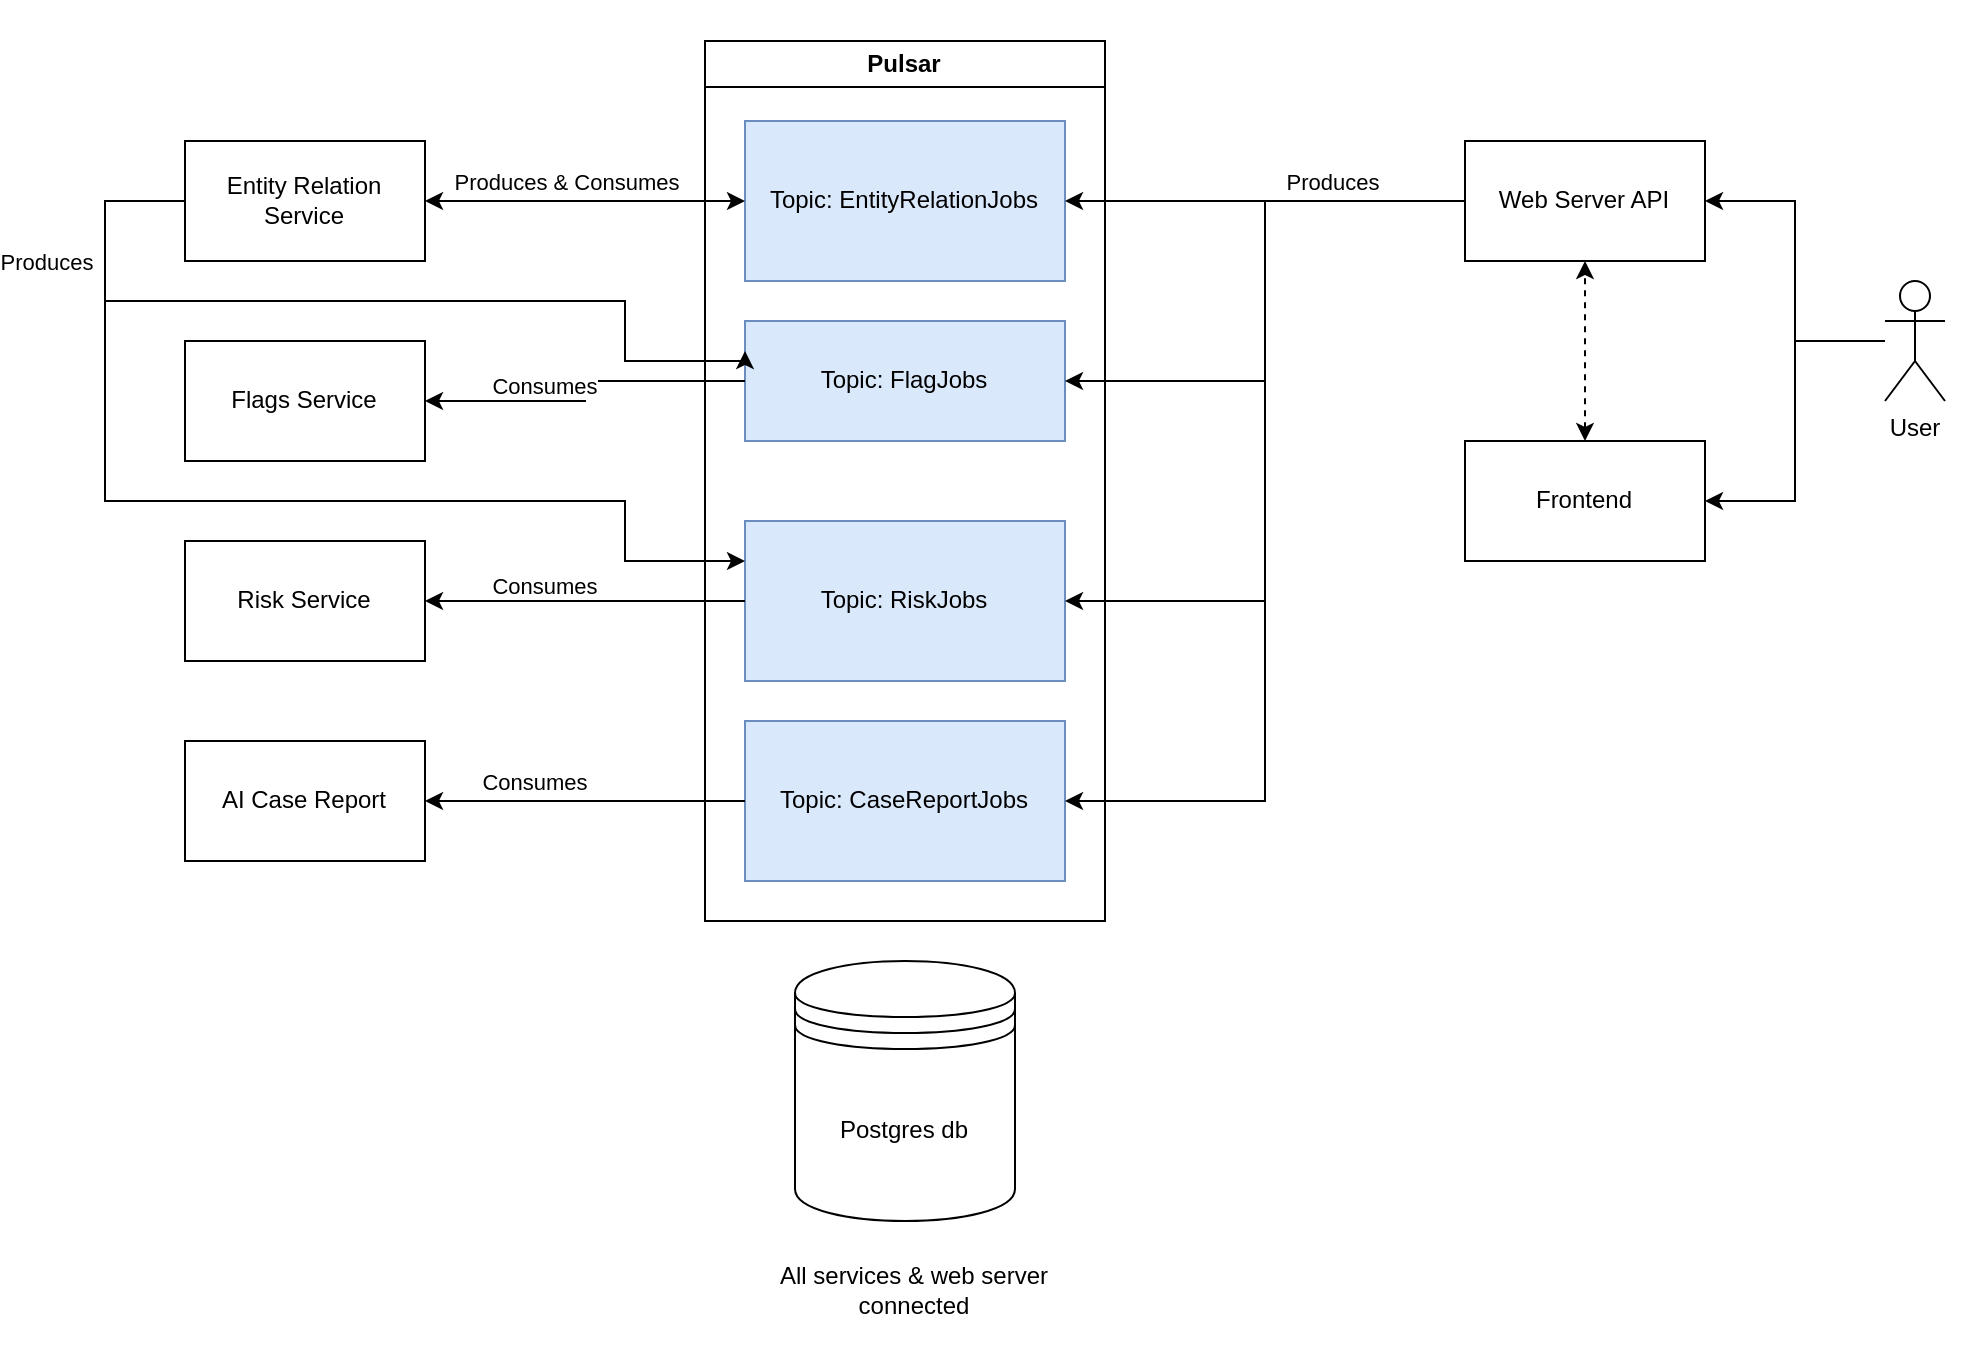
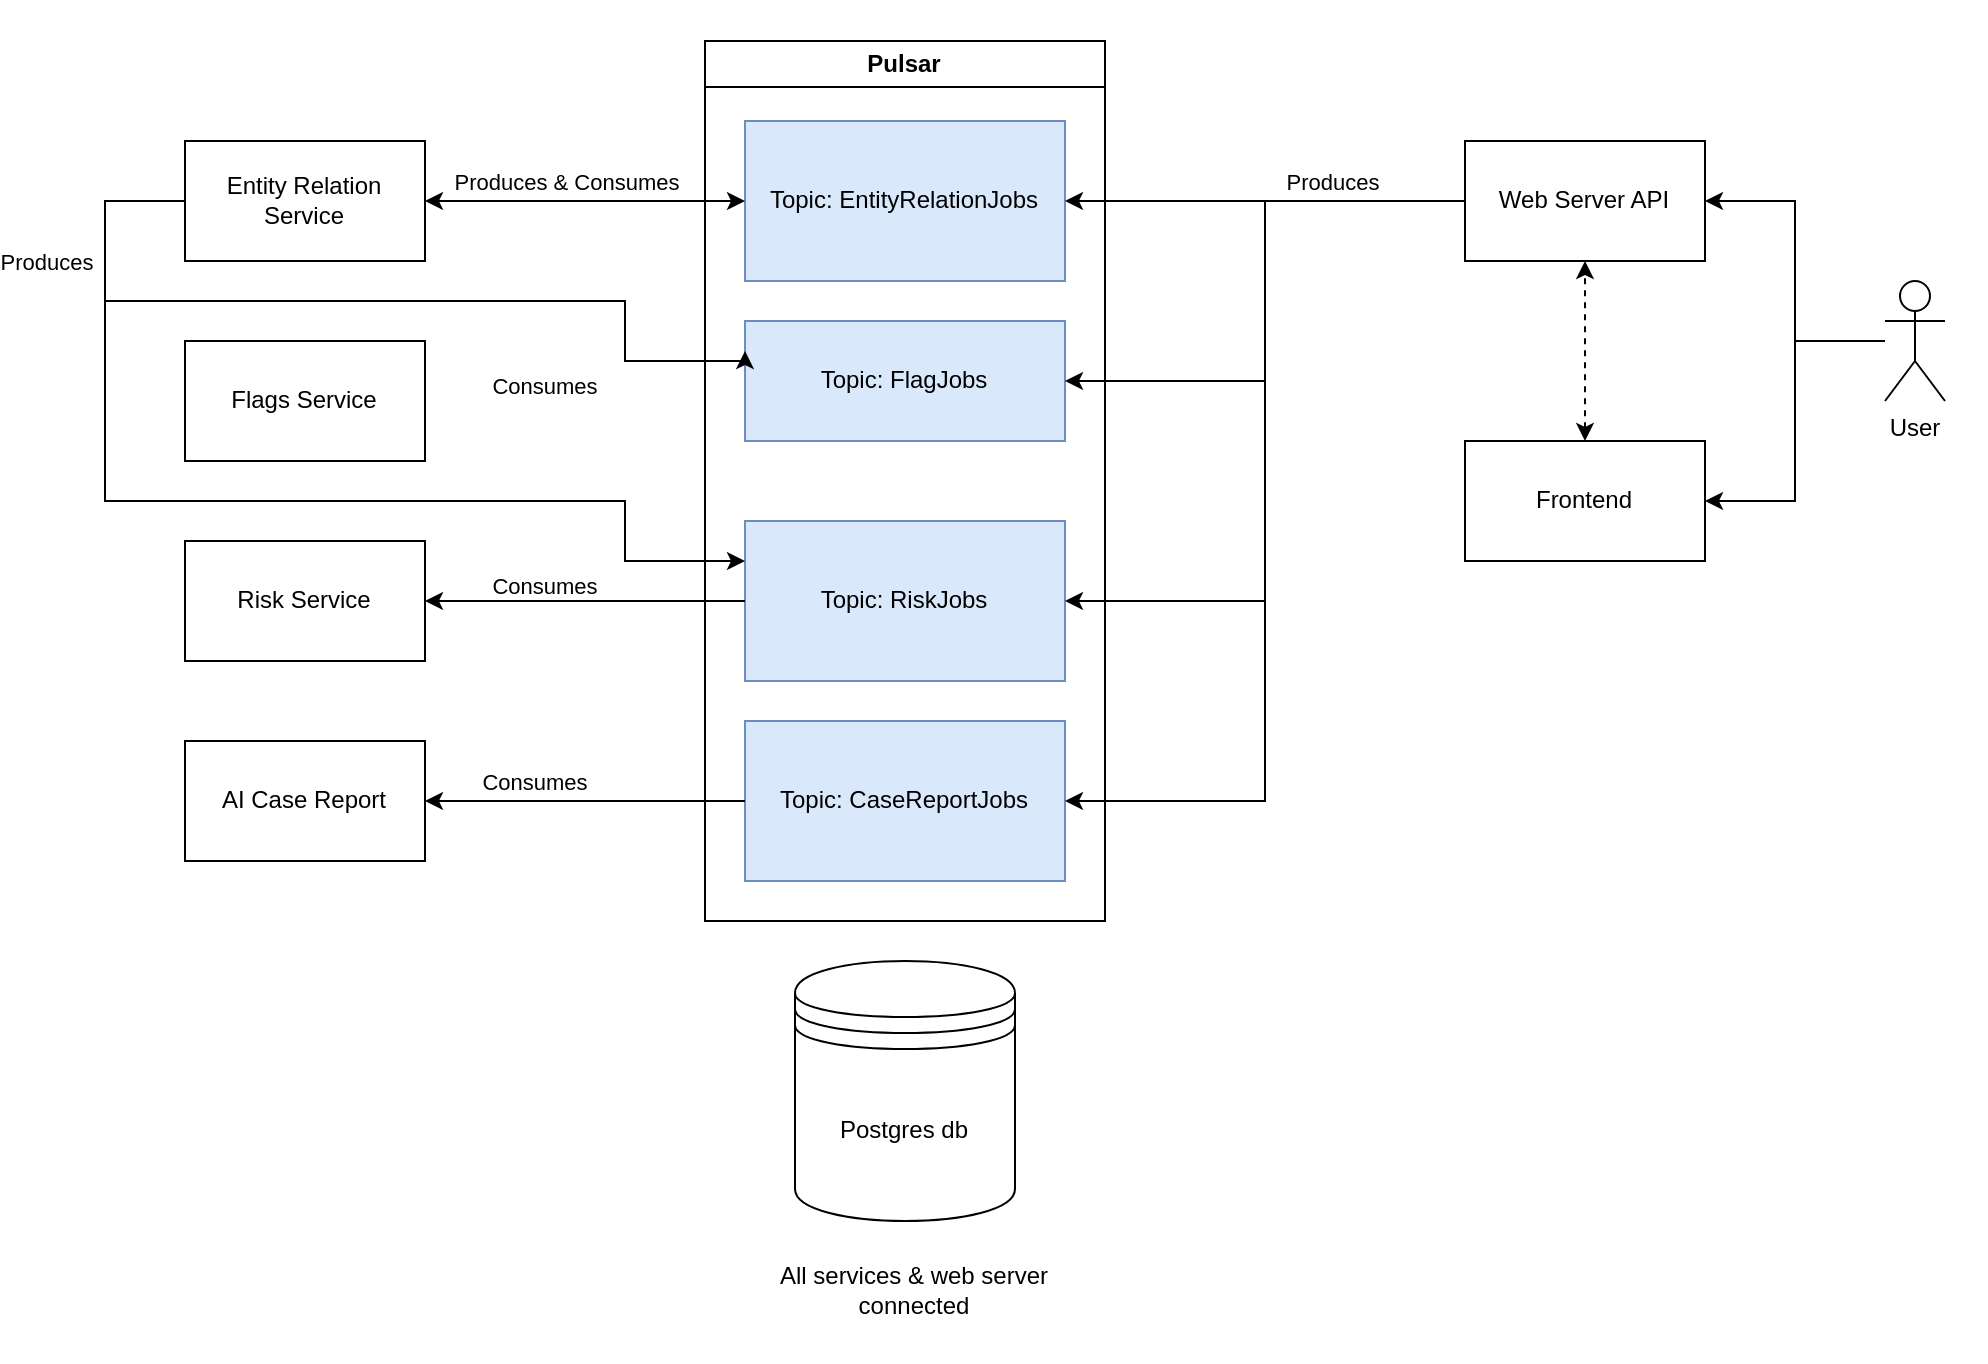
edge "Topic: FlagJobs" -> "Flags Service": removed
